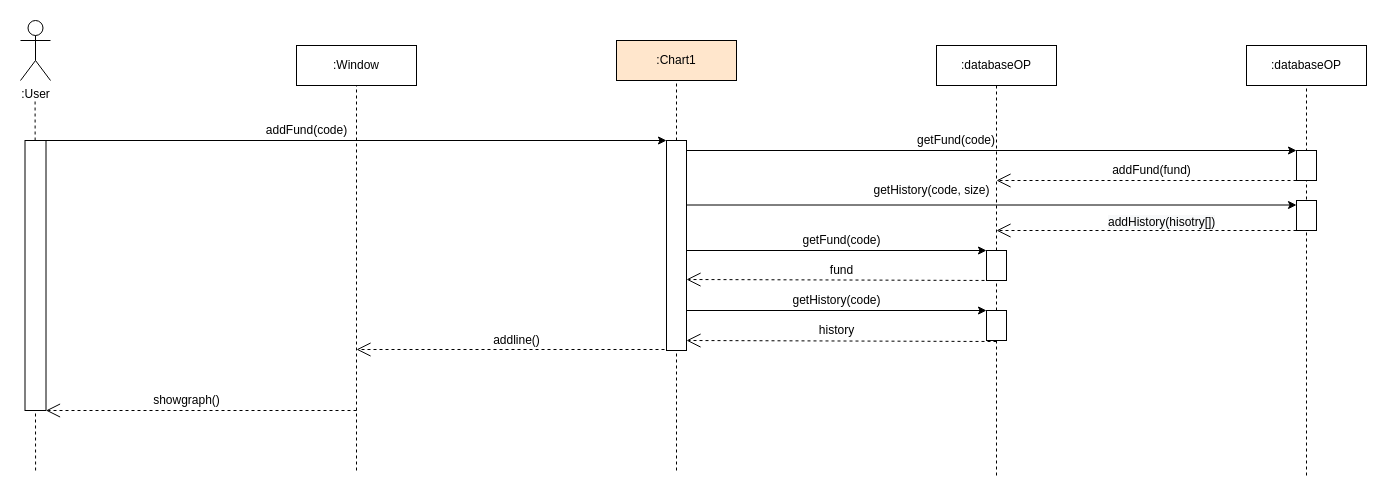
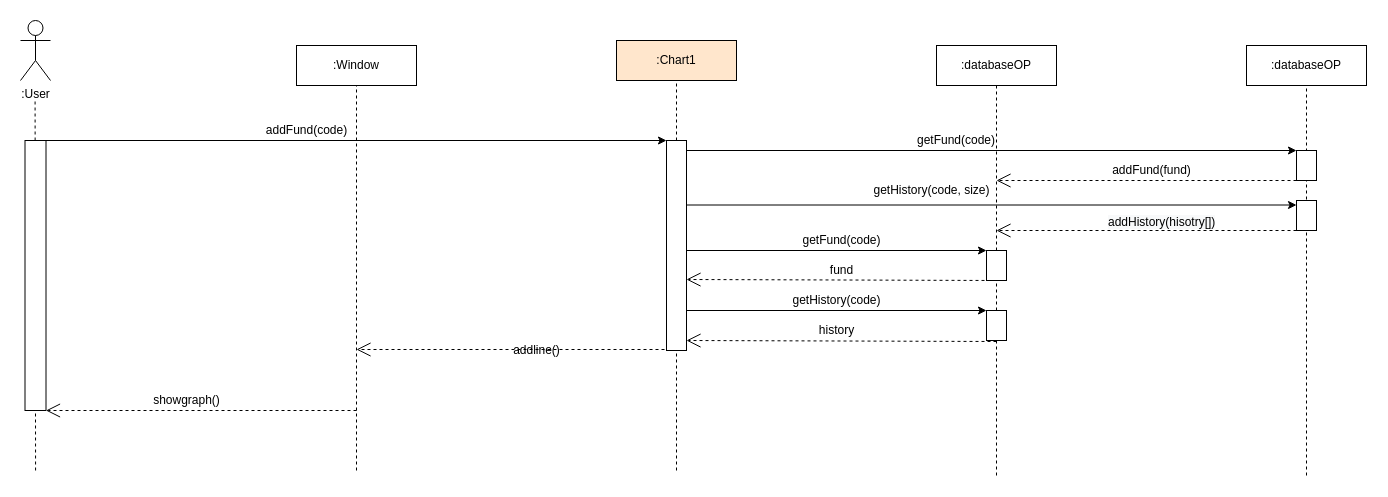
node "addline()": moved (517, 341) -> (537, 351)
